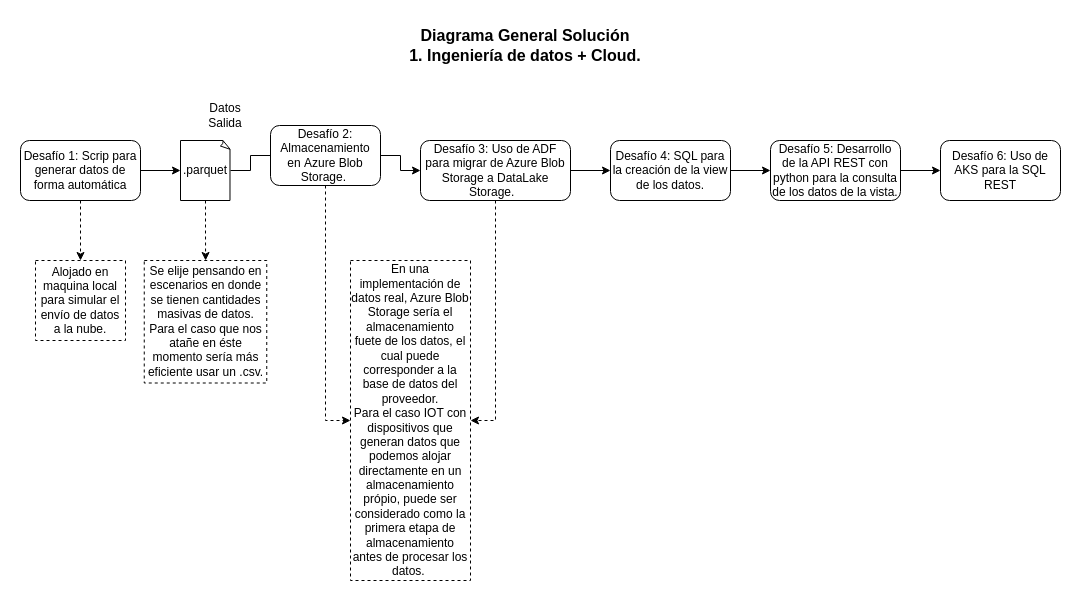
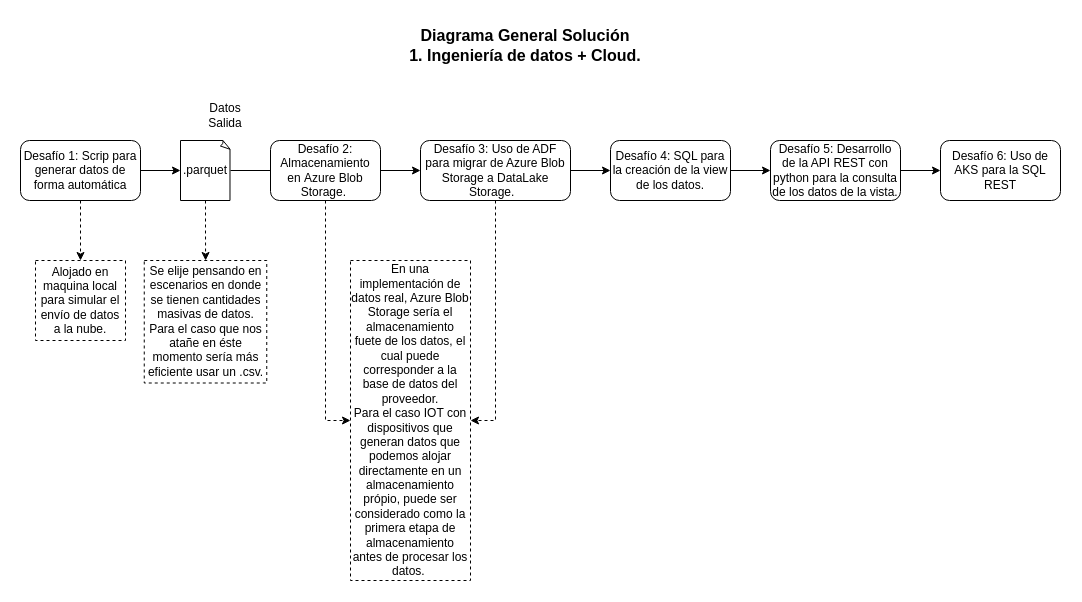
node "Desafío 2: Almacenamiento en Azure Blob Storage.": moved (326, 156) -> (326, 171)
